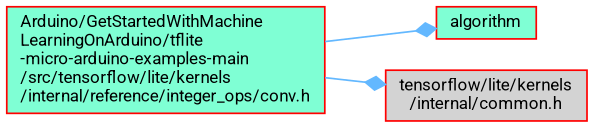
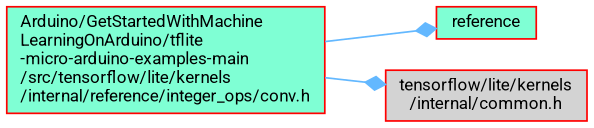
node "algorithm": label "algorithm" -> "reference"
